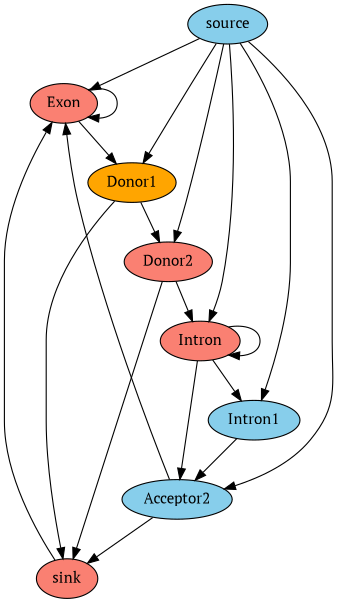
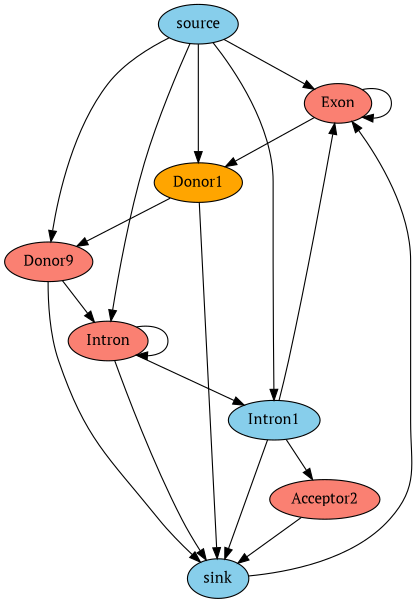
node "Donor2": label "Donor2" -> "Donor9"
edge "source" -> "Acceptor2": removed
edge "Acceptor2" -> "Exon": now "Intron1" -> "Exon"
edge "Intron" -> "Acceptor2": now "Intron" -> "sink"
edge "Intron1" -> "sink": added
node "Acceptor2": fillcolor skyblue -> salmon
node "sink": fillcolor salmon -> skyblue
